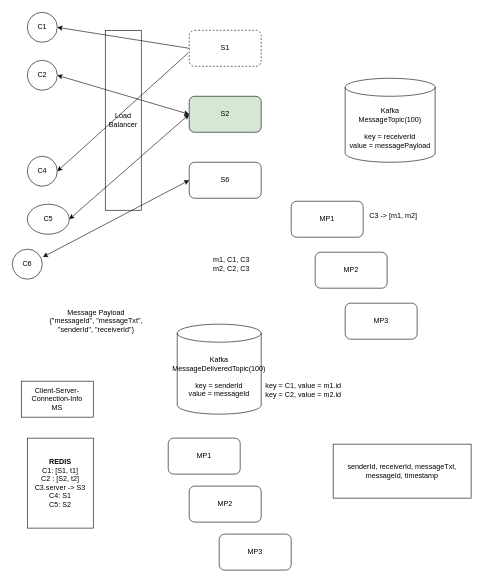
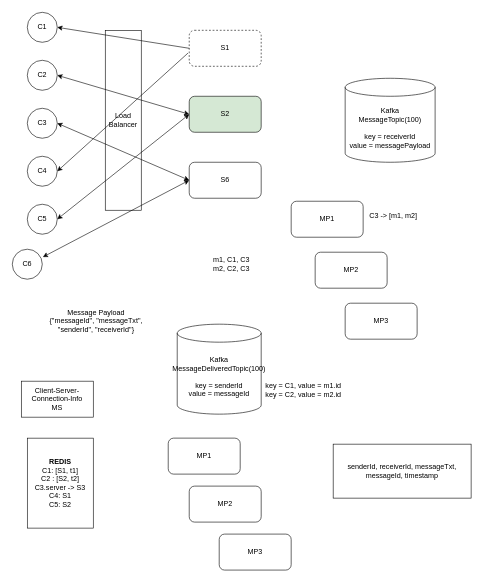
node "C3": added
edge "C3" -- "S6": added
node "C5": size 42x30 -> 30x30
